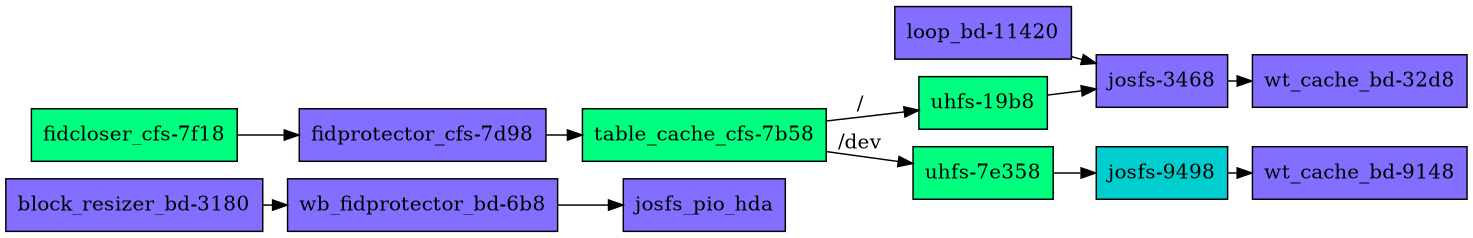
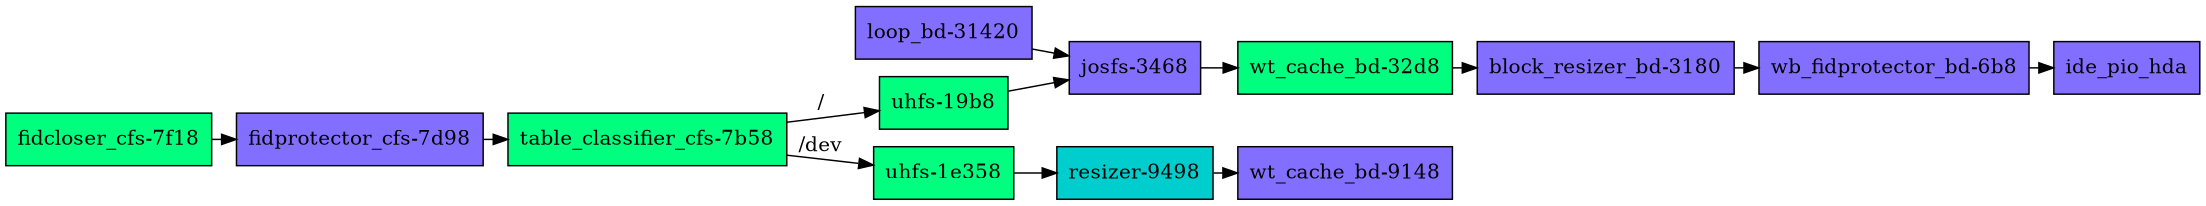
node "loop_bd-11420": label "loop_bd-11420" -> "loop_bd-31420"
edge "wt_cache_bd-32d8" -> "block_resizer_bd-3180": added
node "wt_cache_bd-32d8": fillcolor slateblue1 -> springgreen
node "table_cache_cfs-7b58": label "table_cache_cfs-7b58" -> "table_classifier_cfs-7b58"
node "uhfs-7e358": label "uhfs-7e358" -> "uhfs-1e358"
node "josfs-9498": label "josfs-9498" -> "resizer-9498"
node "josfs_pio_hda": label "josfs_pio_hda" -> "ide_pio_hda"
